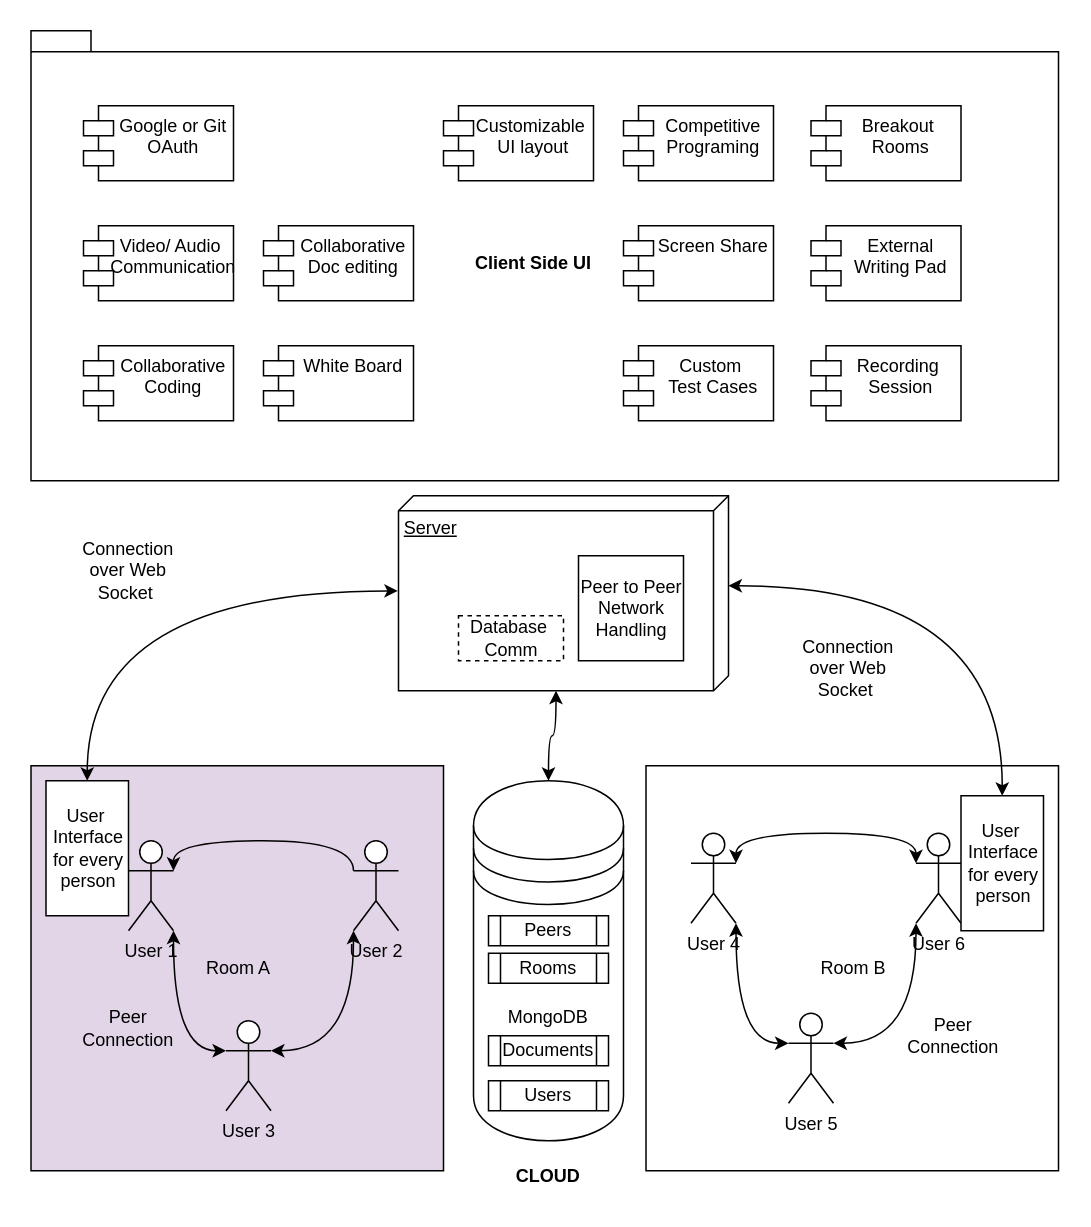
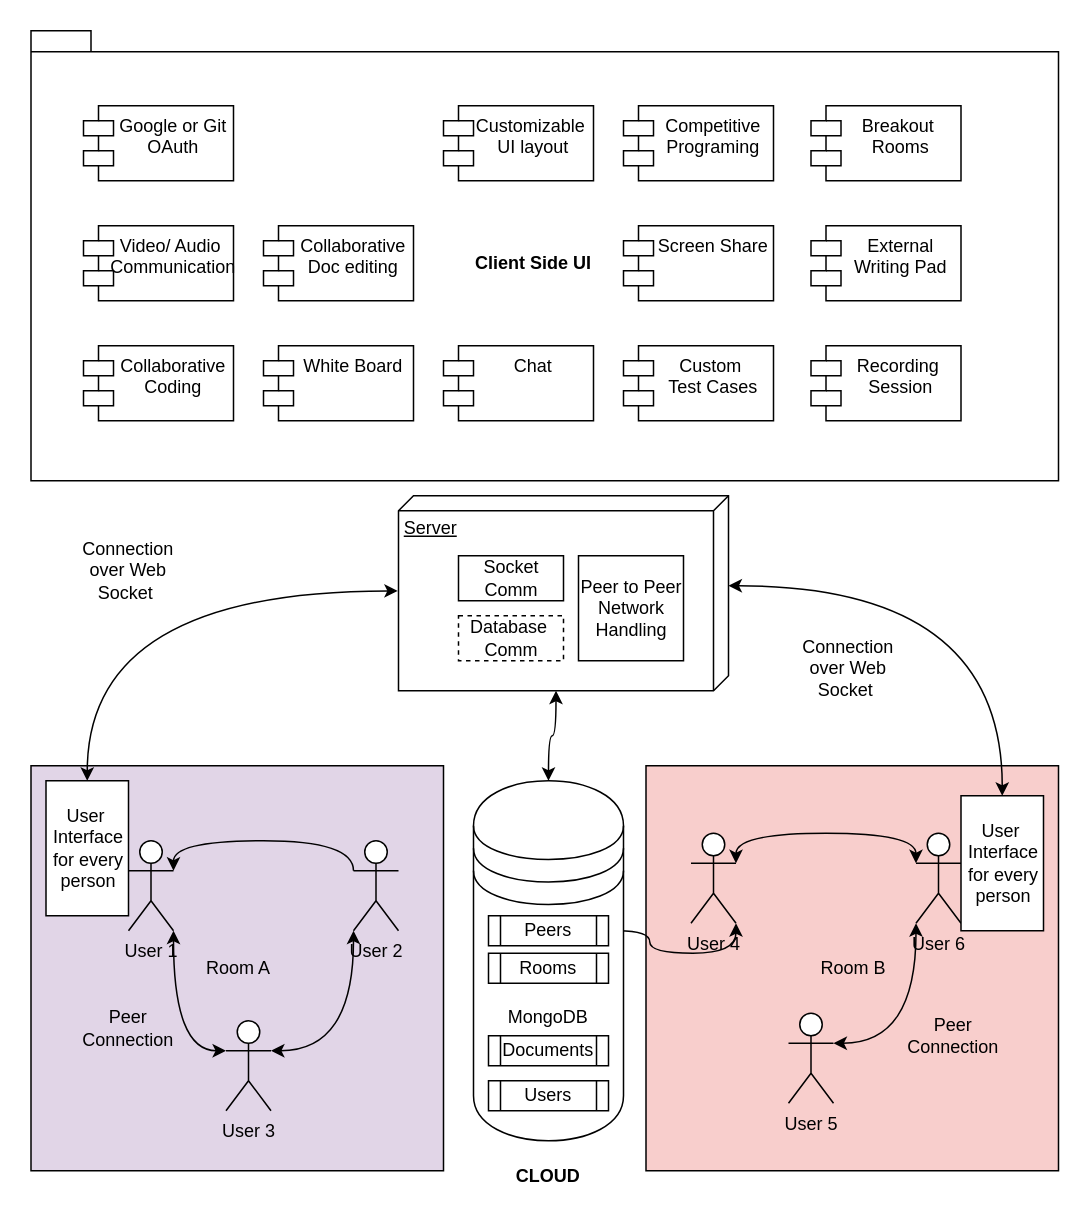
node "Chat": added
node "Socket Comm": added
node "Room B": fillcolor #ffffff -> #f8cecc
edge "User 4" -- "User 5": now "User 4" -- "Peers"
